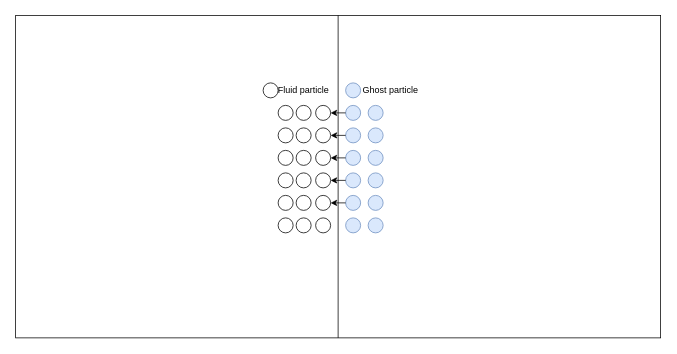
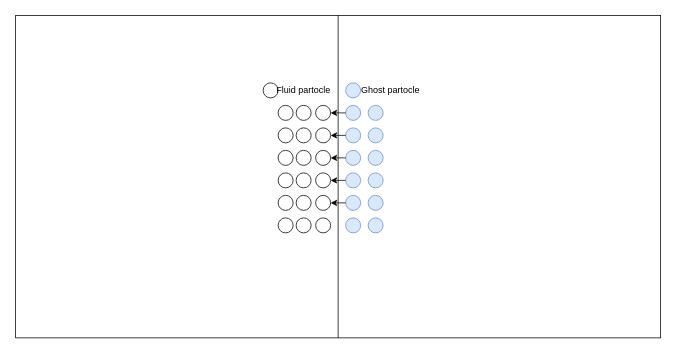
node "Fluid particle": label "Fluid particle" -> "Fluid partocle"
node "Ghost particle": label "Ghost particle" -> "Ghost partocle"
